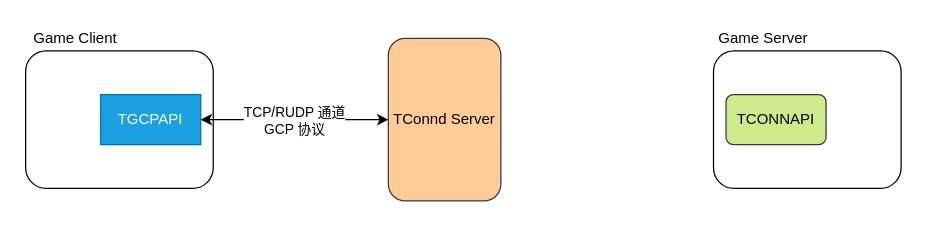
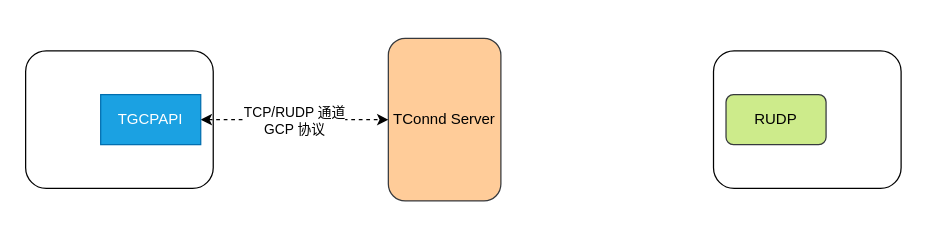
node "Game Client": removed
node "Game Server": removed
edge "TGCPAPI" -- "TConnd Server": style solid -> dashed
node "TCONNAPI": label "TCONNAPI" -> "RUDP"
